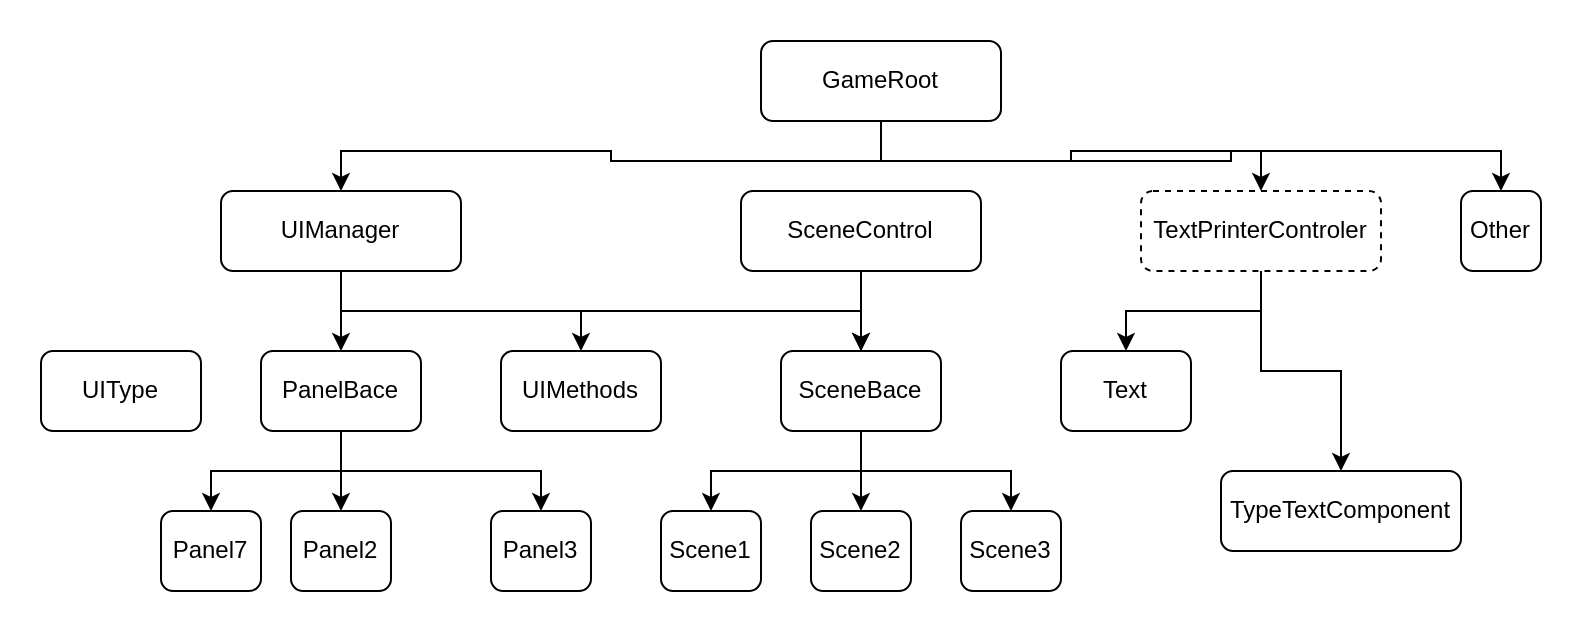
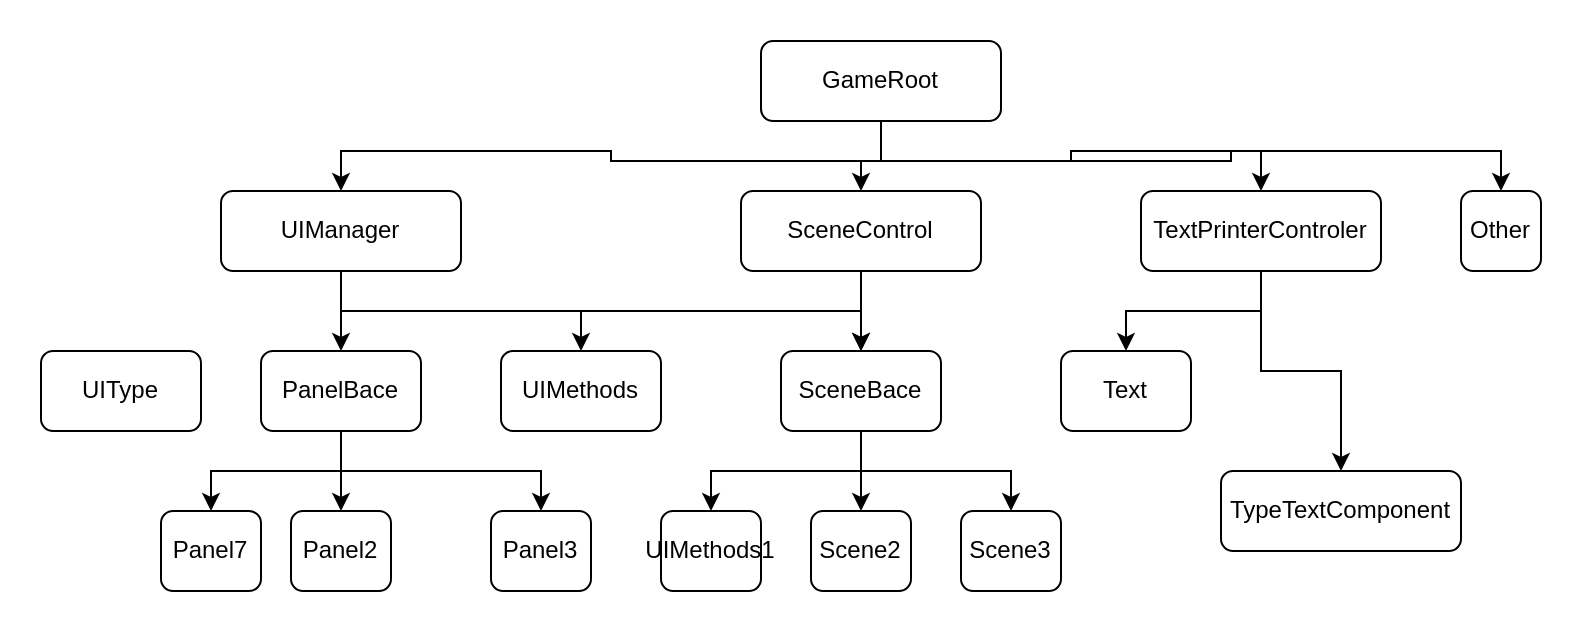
edge "GameRoot" -> "SceneControl": added
node "TextPrinterControler": style dashed -> solid
node "Scene1": label "Scene1" -> "UIMethods1"
